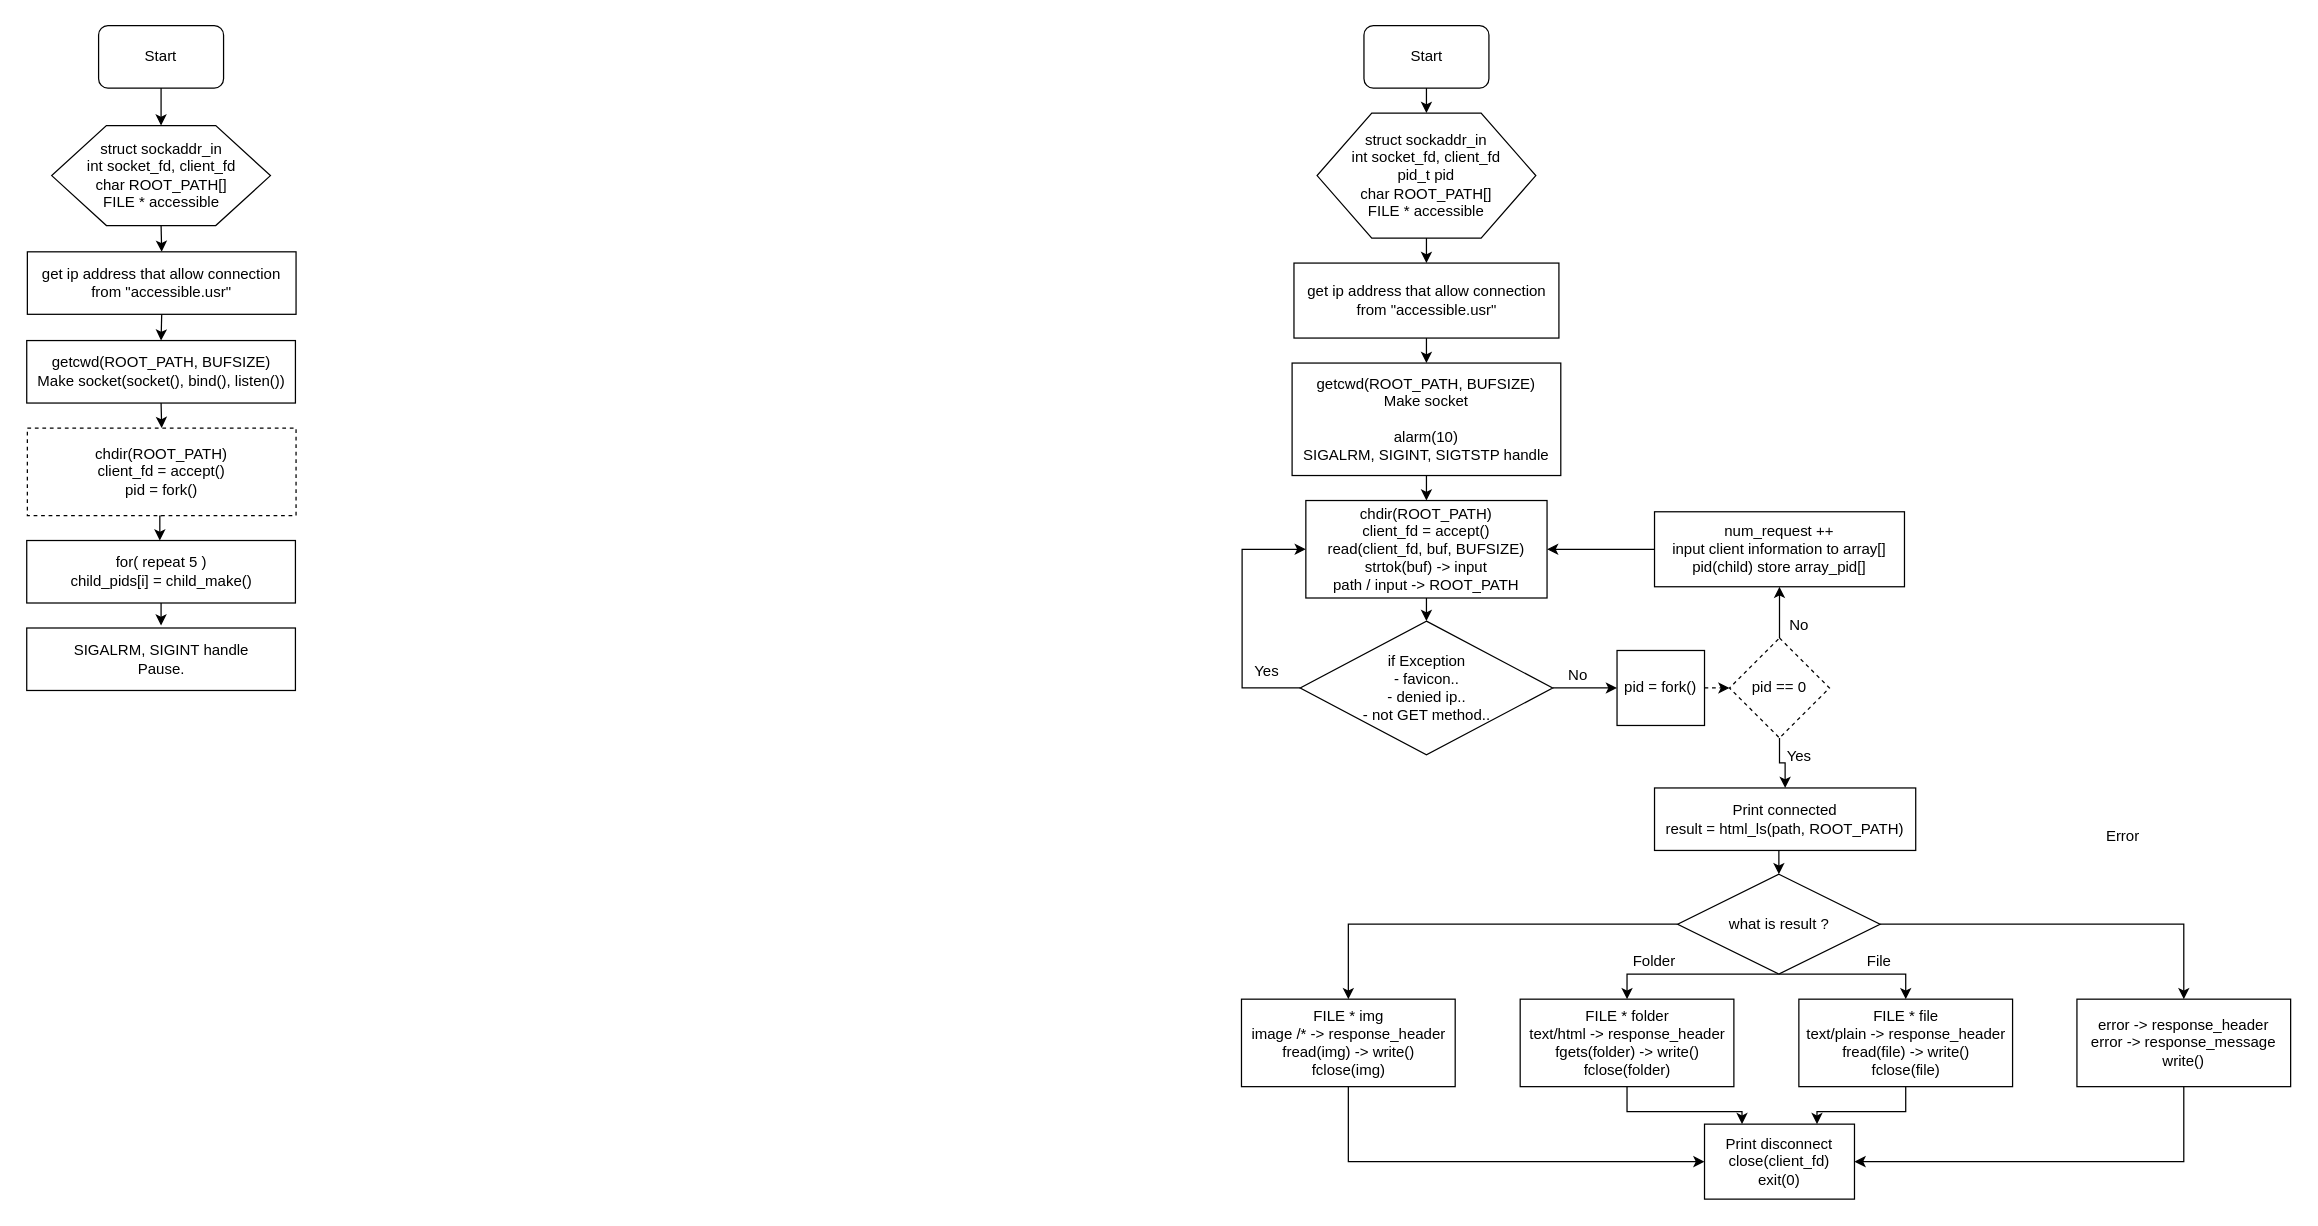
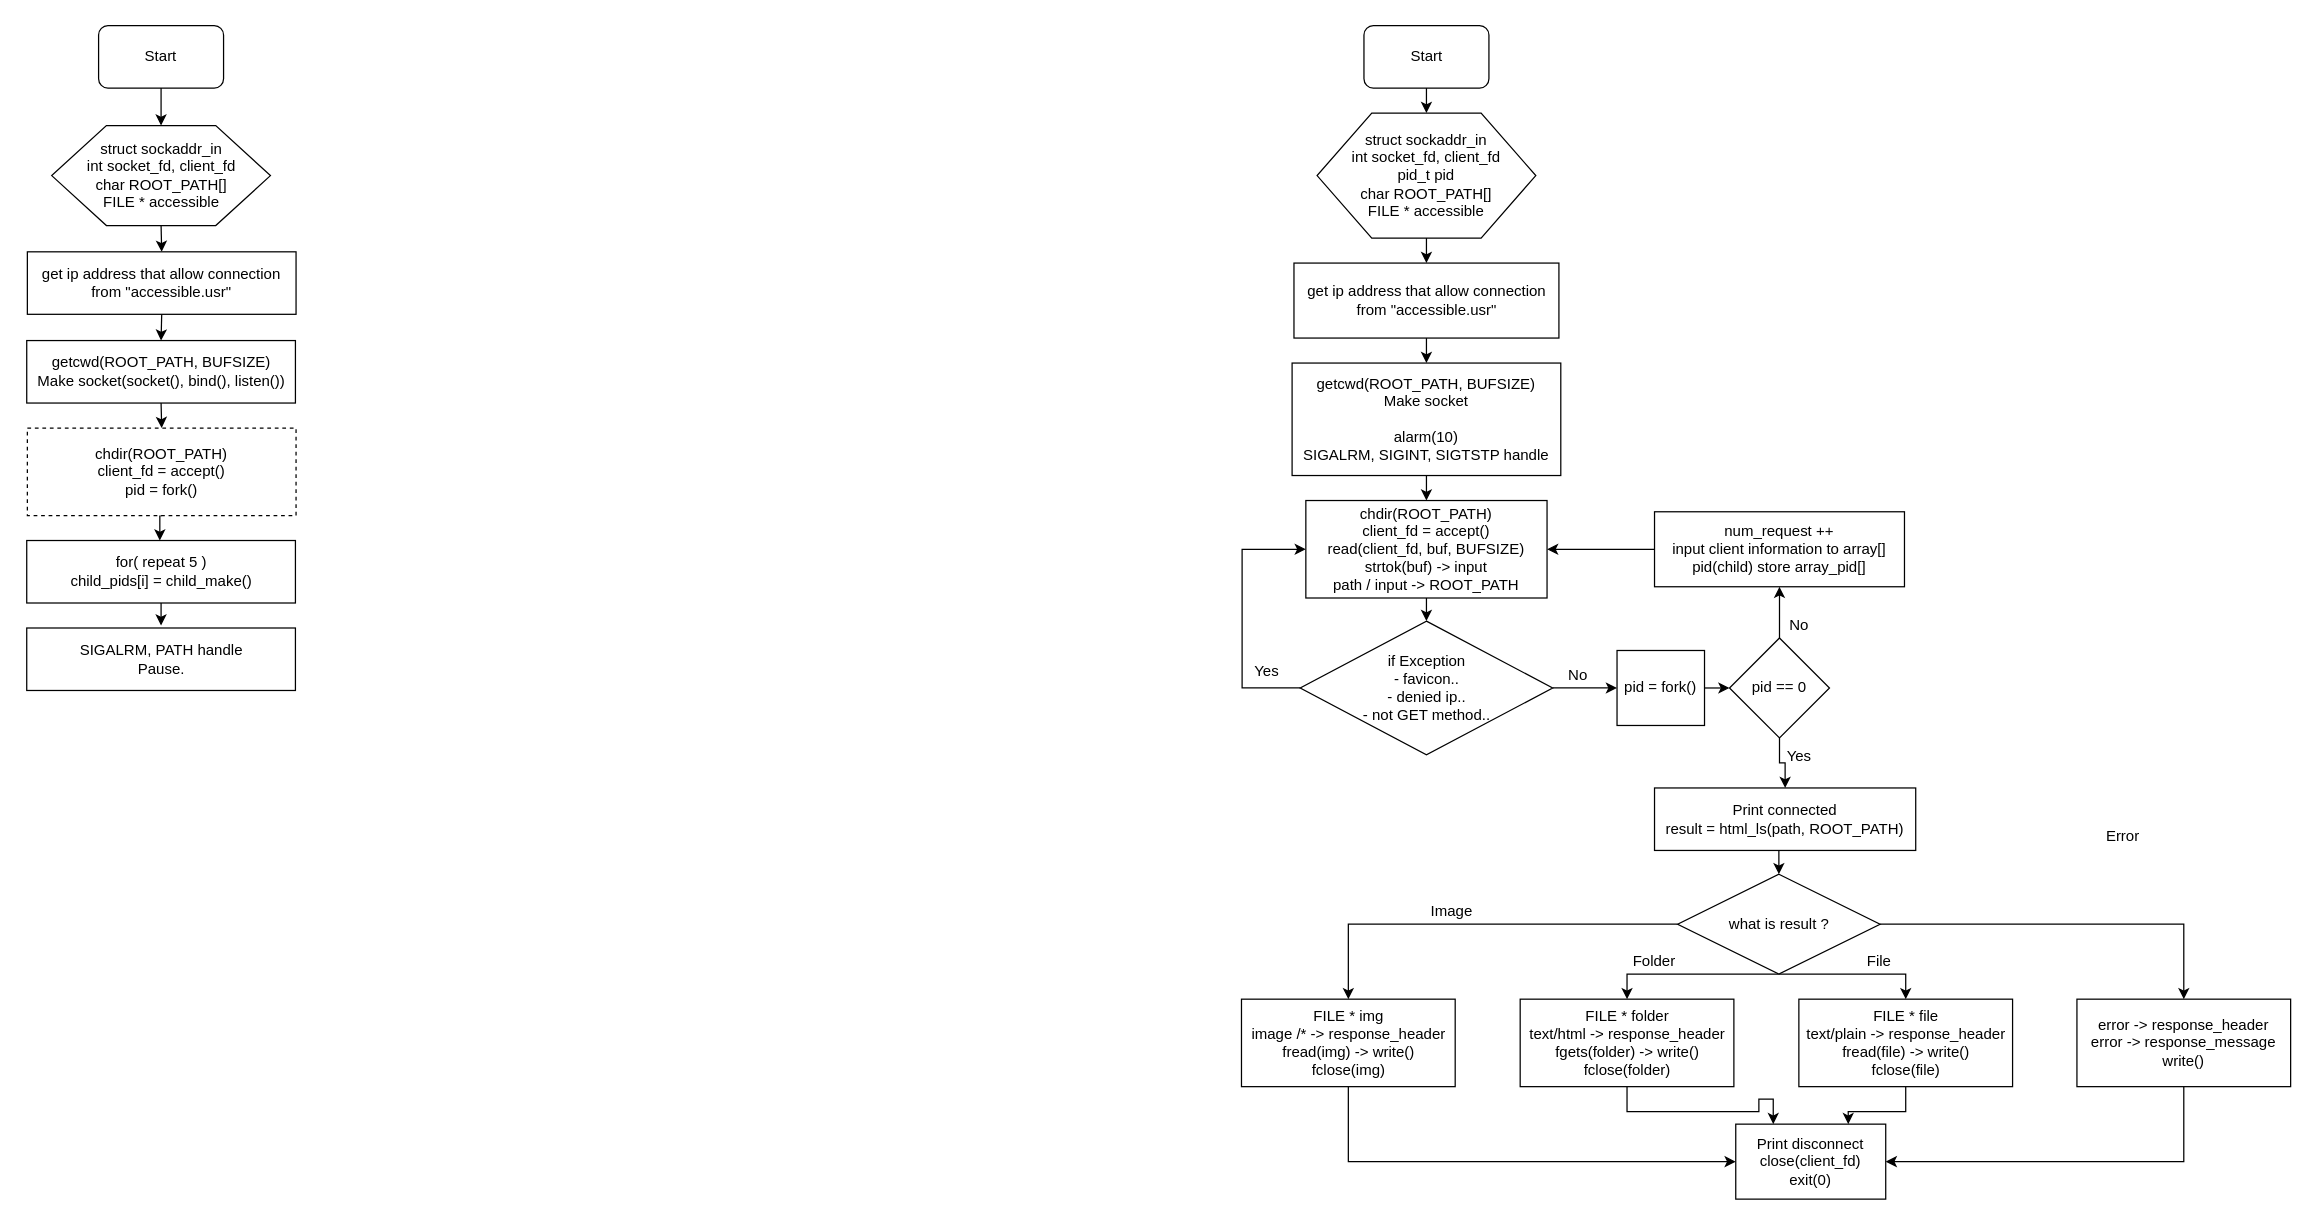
node "SIGALRM, SIGINT handle Pause.": label "SIGALRM, SIGINT handle Pause." -> "SIGALRM, PATH handle Pause."
edge "pid = fork()" -> "pid == 0": style dashed -> solid
node "pid == 0": style dashed -> solid
node "Image": added
node "Print disconnect close(client_fd) exit(0)": moved (1779, 1162) -> (1811, 1162)
